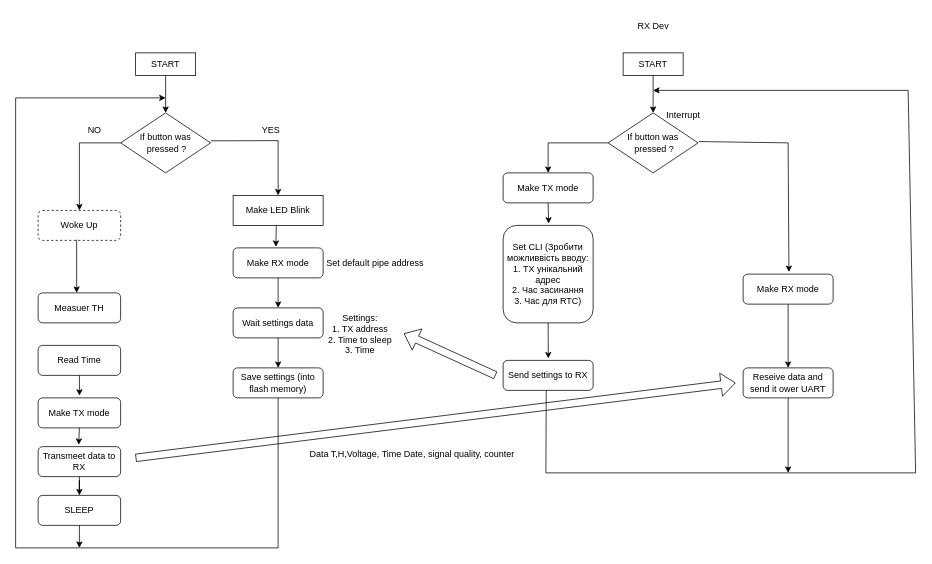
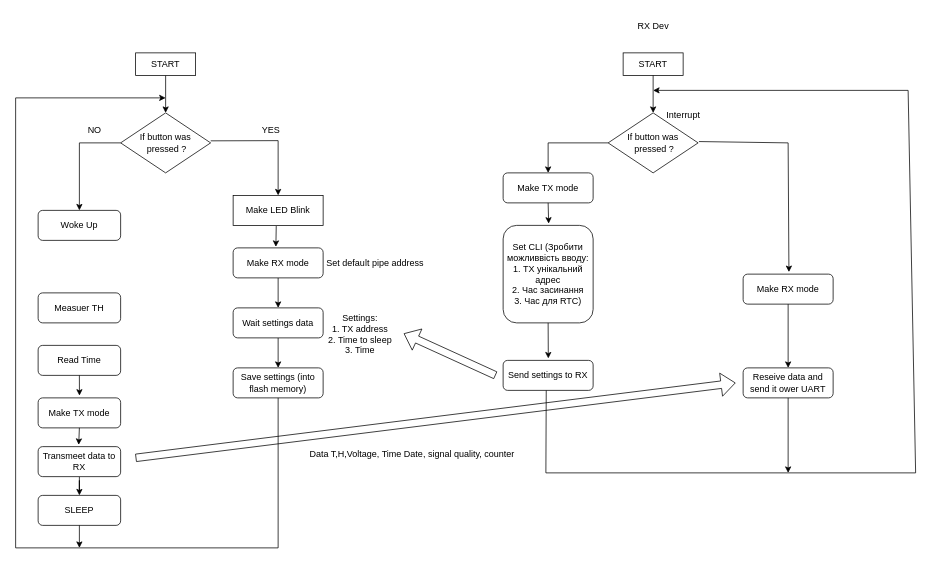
node "Woke Up": style dashed -> solid
edge "Woke Up" -> "Measuer TH": removed
